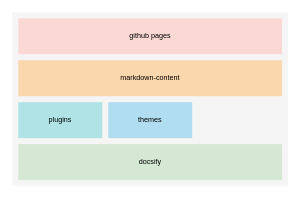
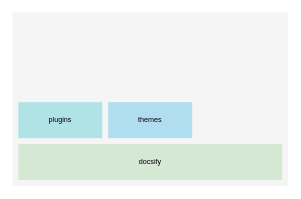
node "github pages": removed
node "markdown-content": removed
